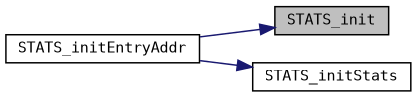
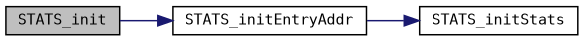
edge "STATS_initEntryAddr" -> "STATS_init": reversed
